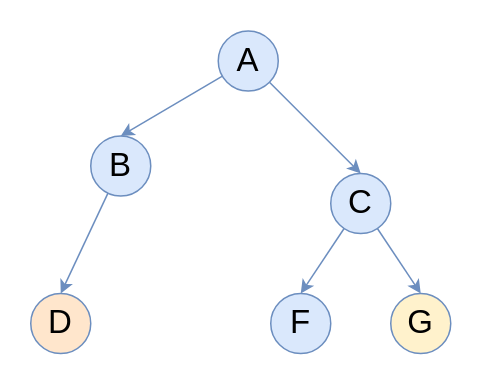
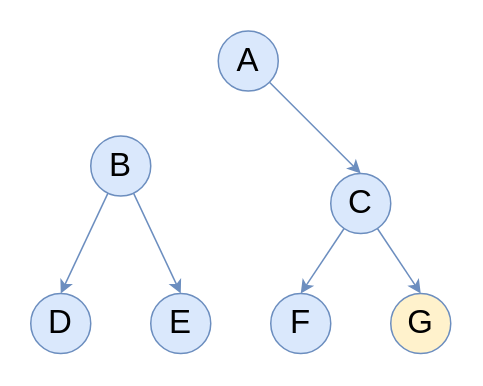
edge "A" -> "B": removed
edge "B" -> "E": added
node "D": fillcolor #ffe6cc -> #dae8fc
node "E": added
